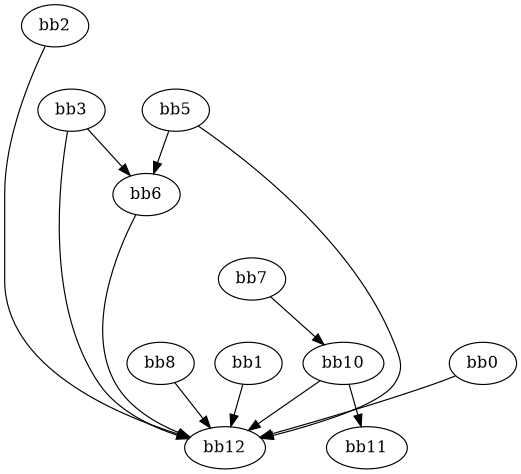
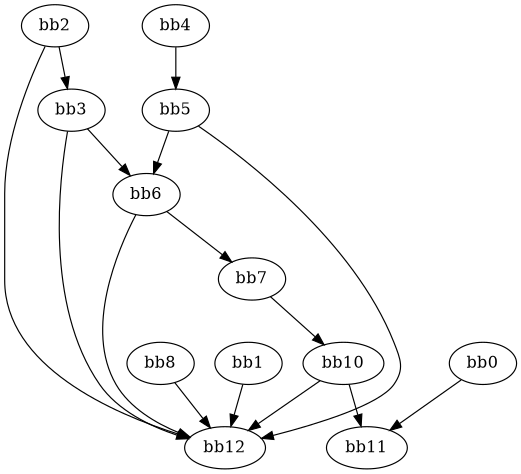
node "bb4": added
edge "bb2" -> "bb3": added
edge "bb6" -> "bb7": added
edge "bb0" -> "bb12": now "bb0" -> "bb11"
